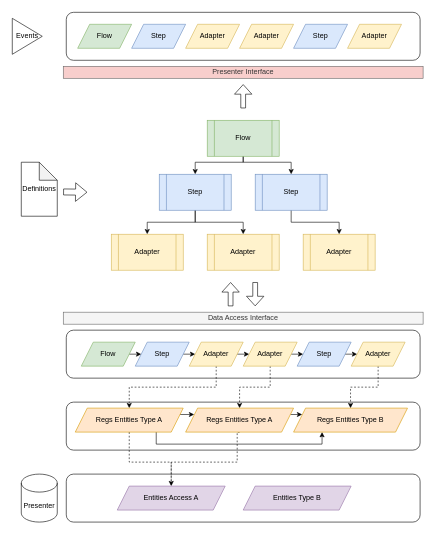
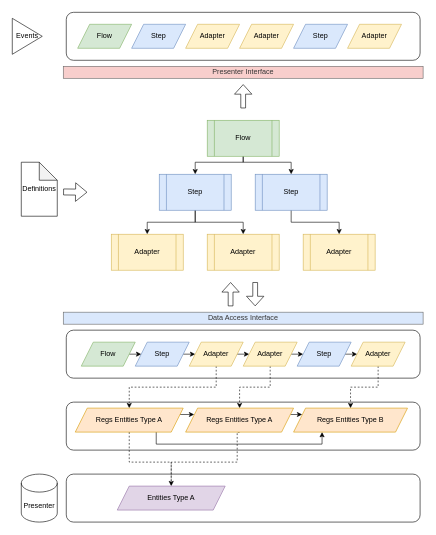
node "Data Access Interface": fillcolor #f5f5f5 -> #dae8fc
node "Entities Access A": label "Entities Access A" -> "Entities Type A"
node "Entities Type B": removed
